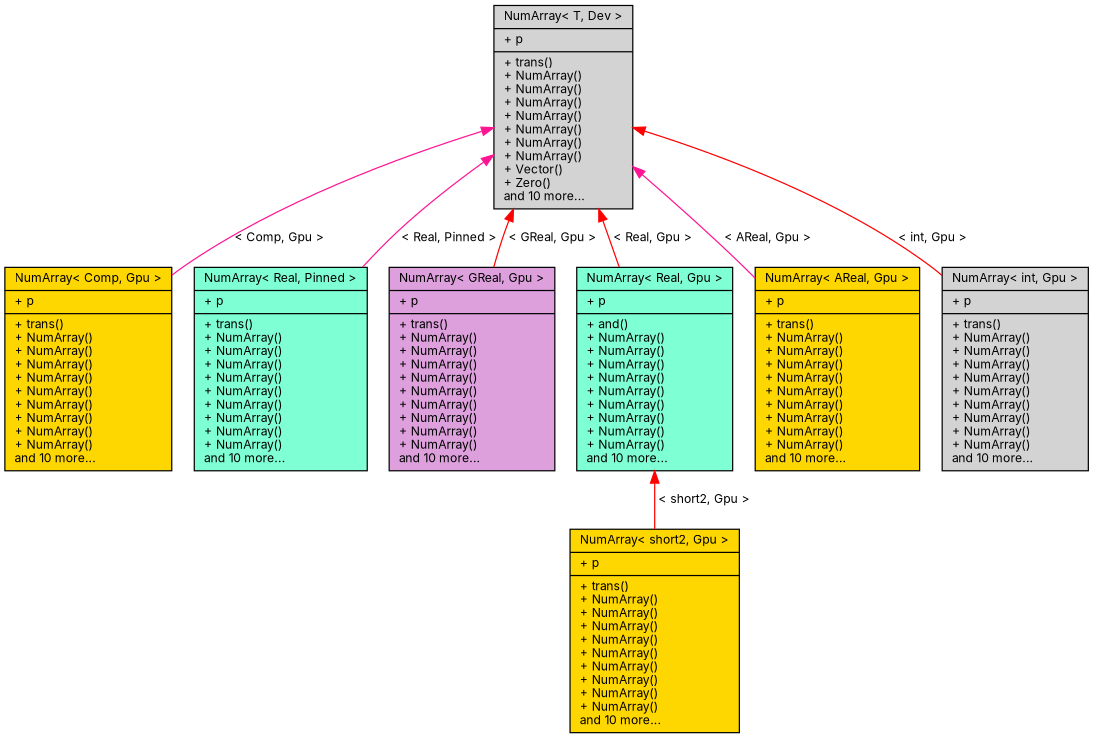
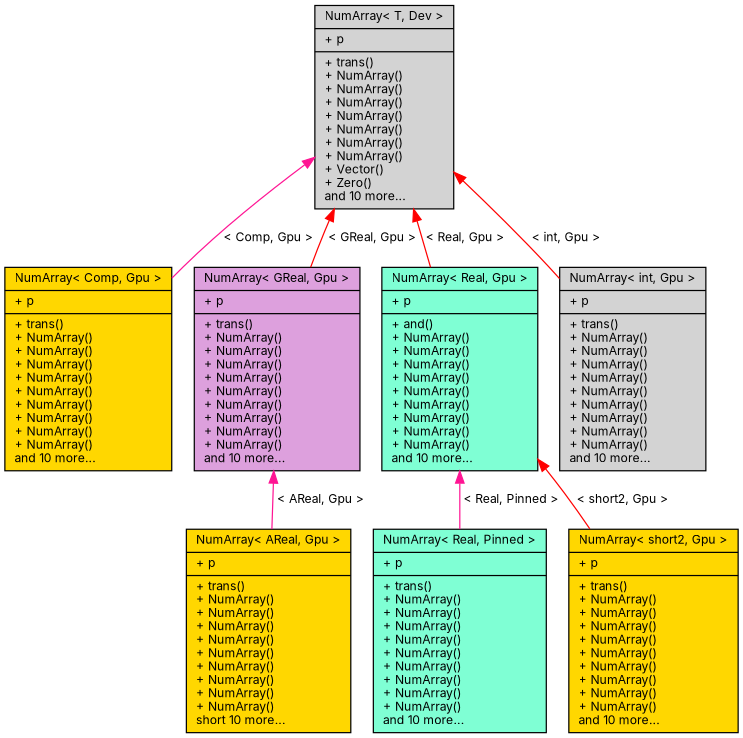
edge "NumArray< Real, Pinned >" -> "NumArray< T, Dev >": now "NumArray< Real, Pinned >" -> "NumArray< Real, Gpu >"
edge "NumArray< AReal, Gpu >" -> "NumArray< T, Dev >": now "NumArray< AReal, Gpu >" -> "NumArray< GReal, Gpu >"
node "NumArray< AReal, Gpu >": text "and 10 more..." -> "short 10 more..."
